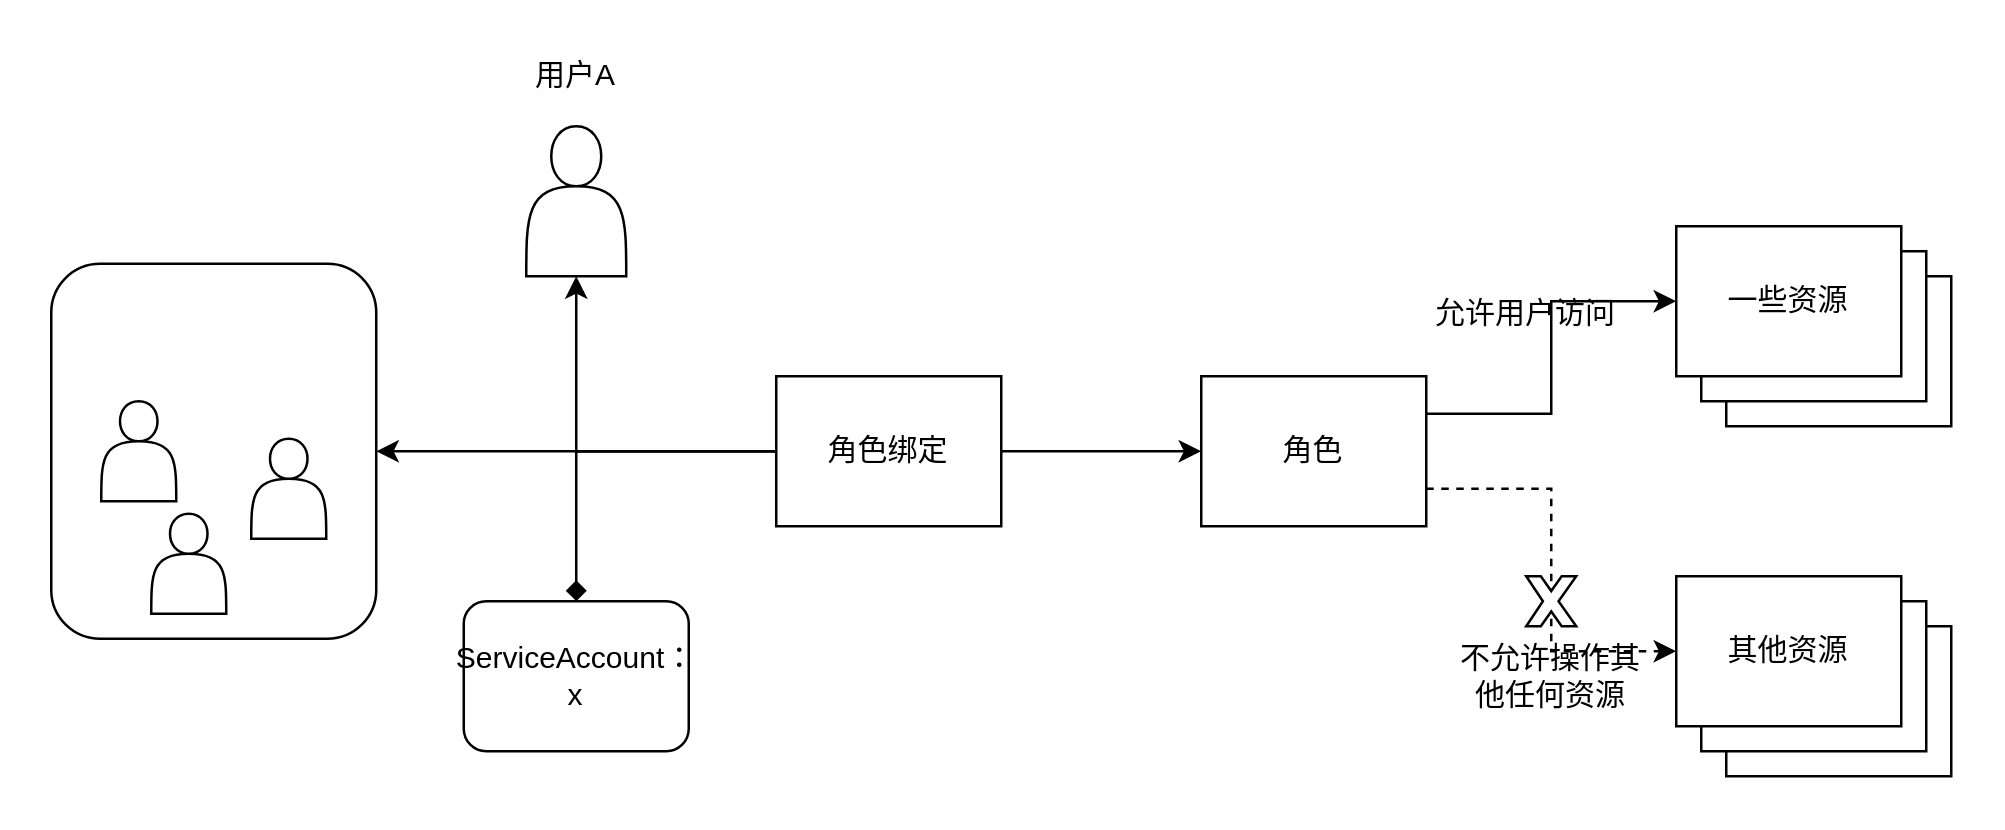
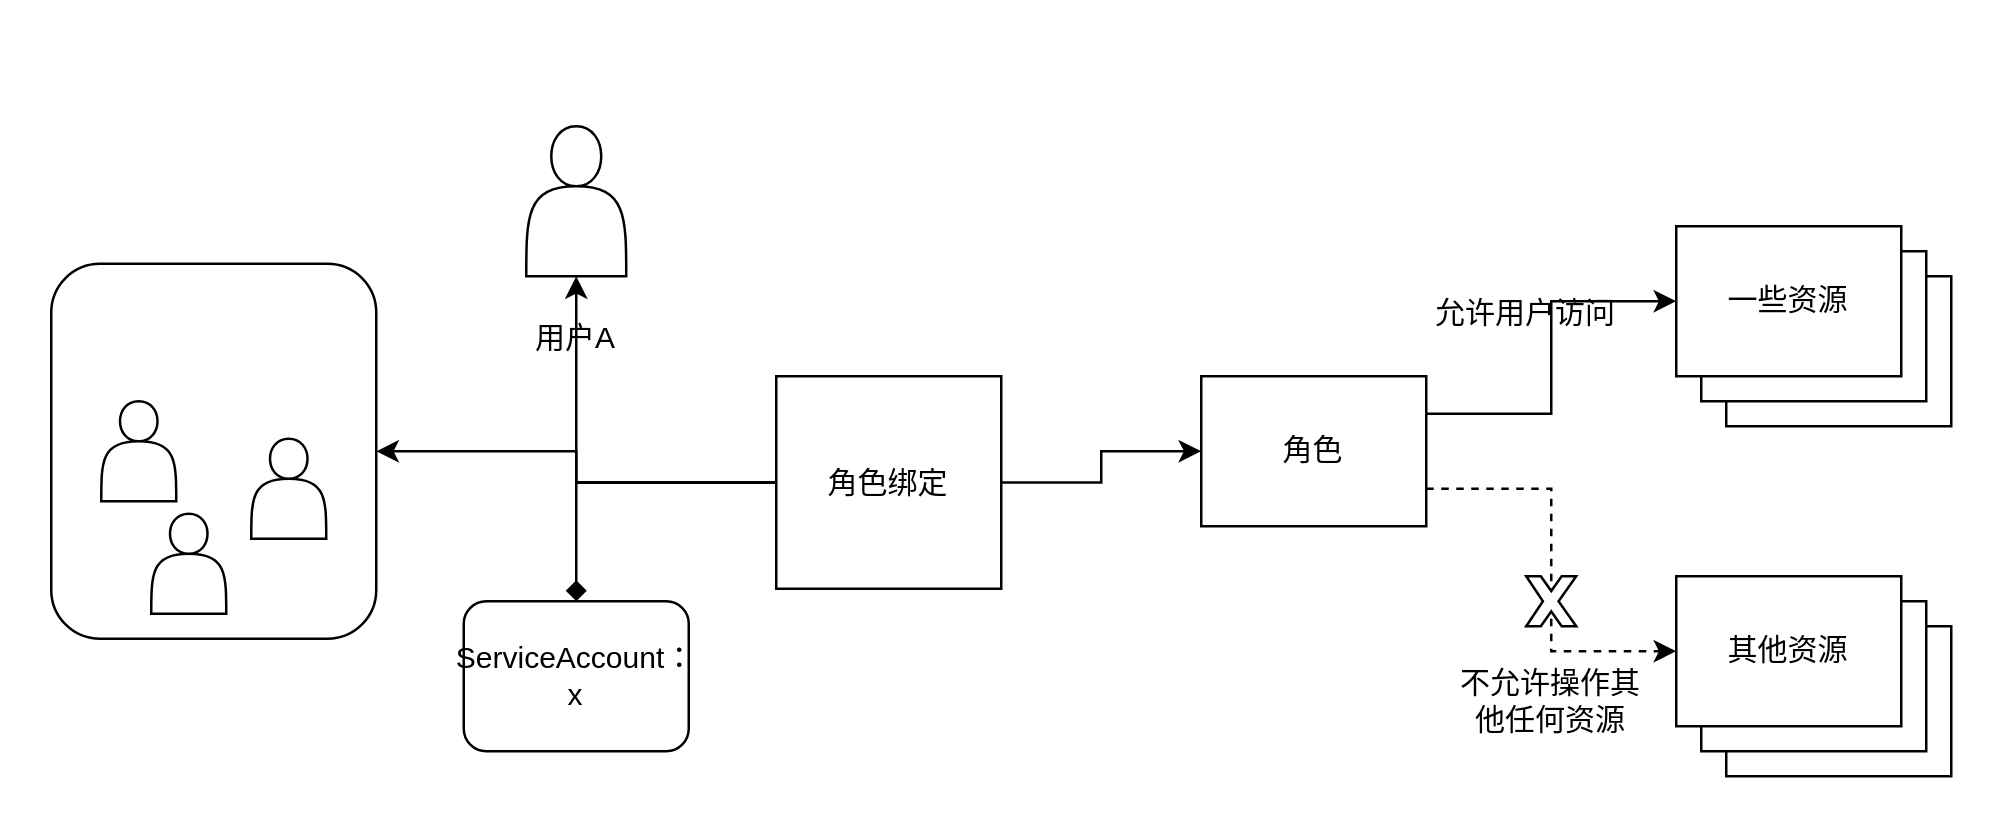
node "用户A": moved (576, 76) -> (576, 339)
node "角色绑定": size 225x150 -> 225x213
node "不允许操作其他任何资源": moved (1551, 676) -> (1551, 701)
